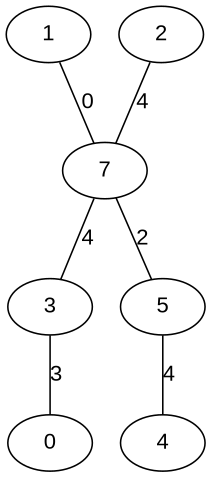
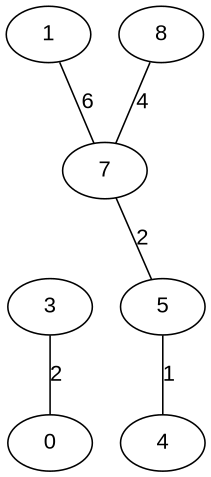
node "2": label "2" -> "8"
edge "1" -- "7": label "0" -> "6"
edge "7" -- "3": removed, label "4"
edge "3" -- "0": label "3" -> "2"
edge "5" -- "4": label "4" -> "1"
